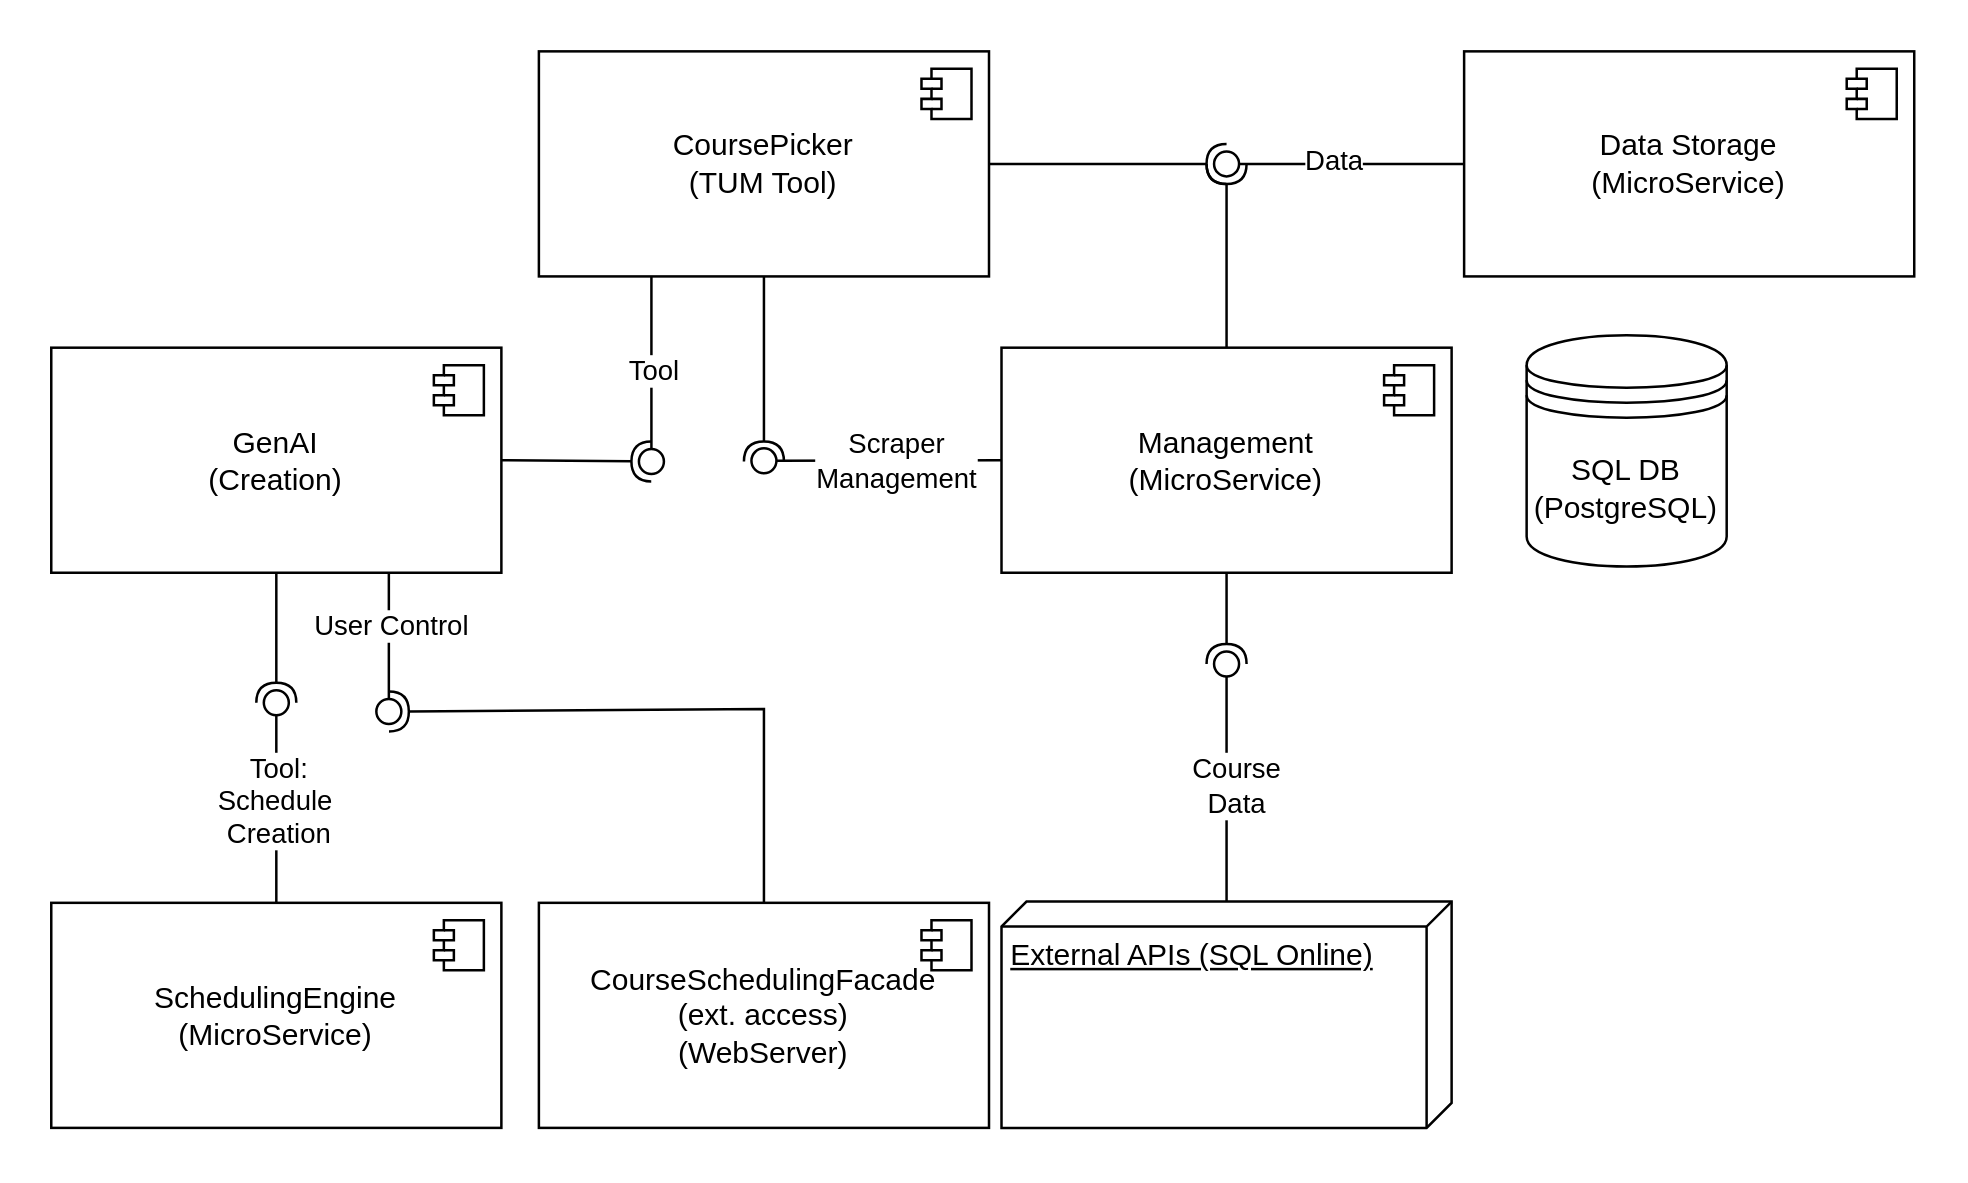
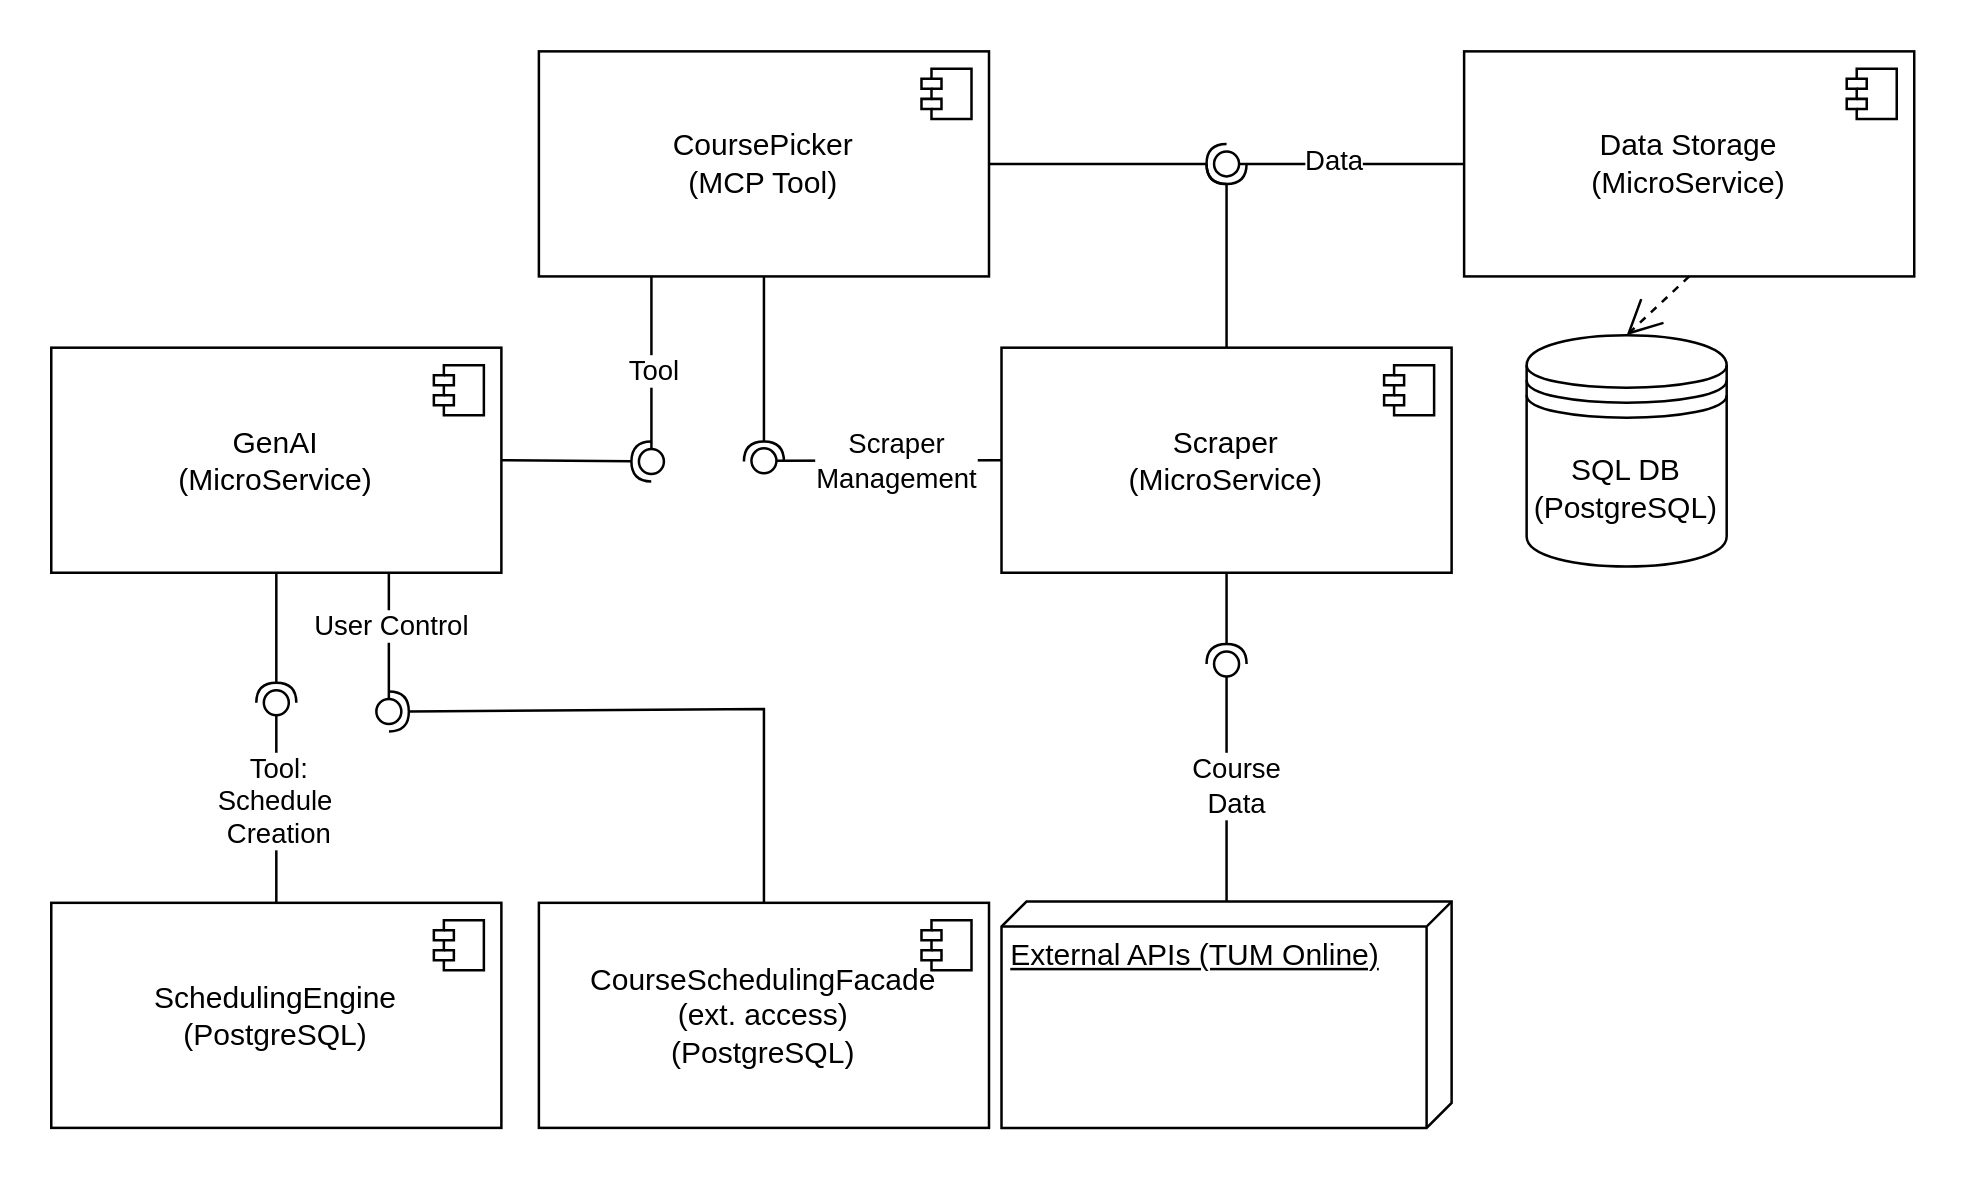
node "CoursePicker (TUM Tool)": label "CoursePicker (TUM Tool)" -> "CoursePicker (MCP Tool)"
edge "Data Storage (MicroService)" -> "SQL DB (PostgreSQL)": added
node "GenAI (Creation)": label "GenAI (Creation)" -> "GenAI (MicroService)"
node "Management (MicroService)": label "Management (MicroService)" -> "Scraper (MicroService)"
node "External APIs (SQL Online)": label "External APIs (SQL Online)" -> "External APIs (TUM Online)"
node "SchedulingEngine (MicroService)": label "SchedulingEngine (MicroService)" -> "SchedulingEngine (PostgreSQL)"
node "CourseSchedulingFacade (ext. access) (WebServer)": label "CourseSchedulingFacade (ext. access) (WebServer)" -> "CourseSchedulingFacade (ext. access) (PostgreSQL)"
